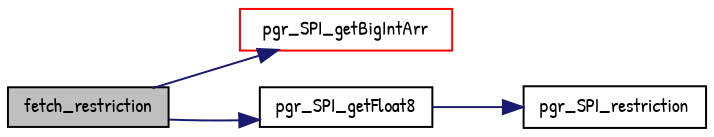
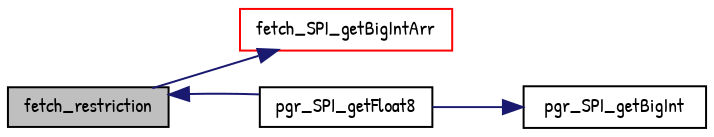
node "pgr_SPI_getBigIntArr": label "pgr_SPI_getBigIntArr" -> "fetch_SPI_getBigIntArr"
node "pgr_SPI_restriction": label "pgr_SPI_restriction" -> "pgr_SPI_getBigInt"
edge "fetch_restriction" -> "pgr_SPI_getFloat8": reversed
